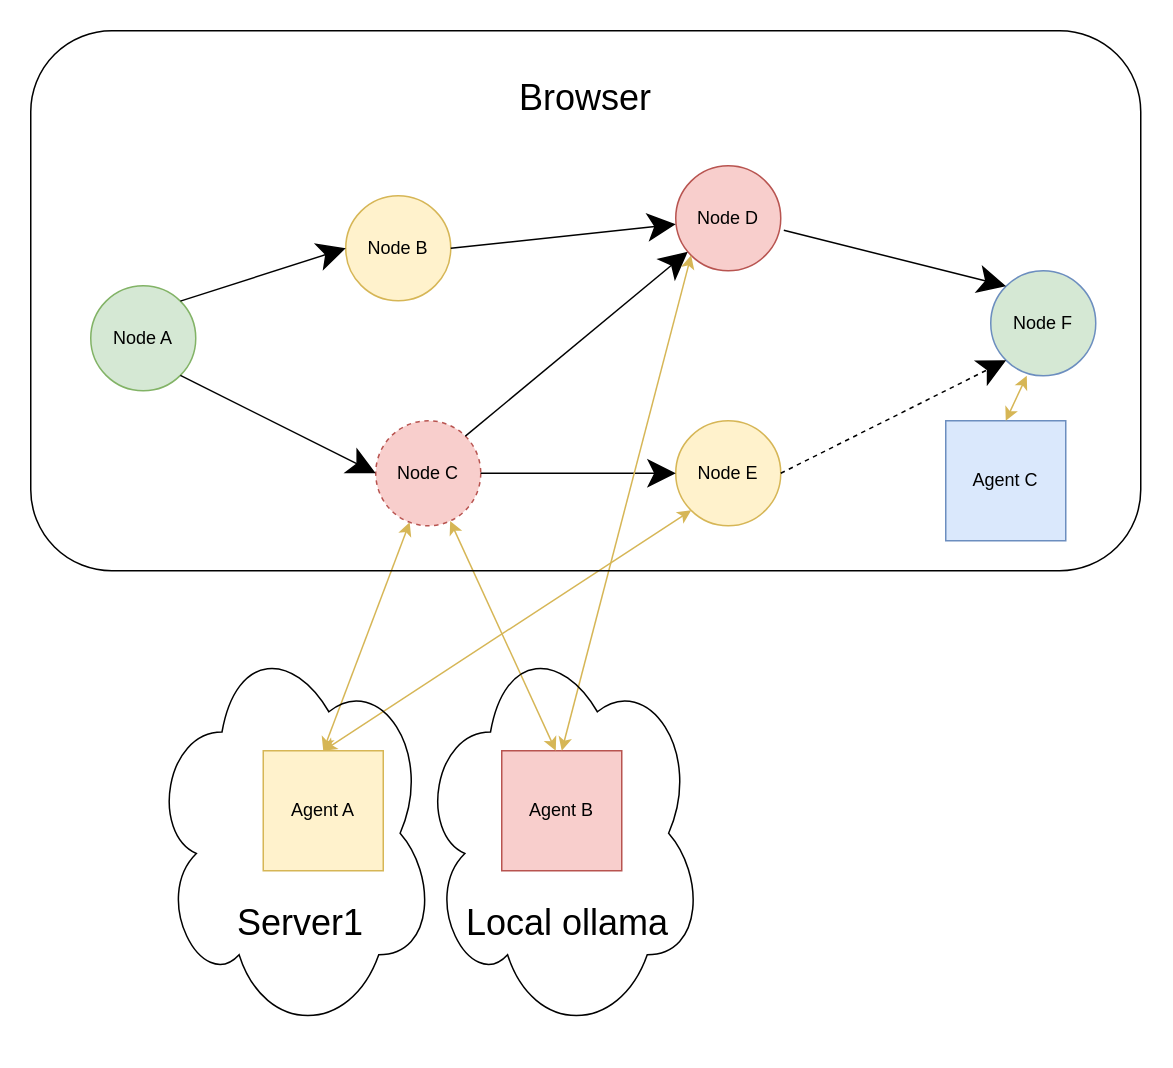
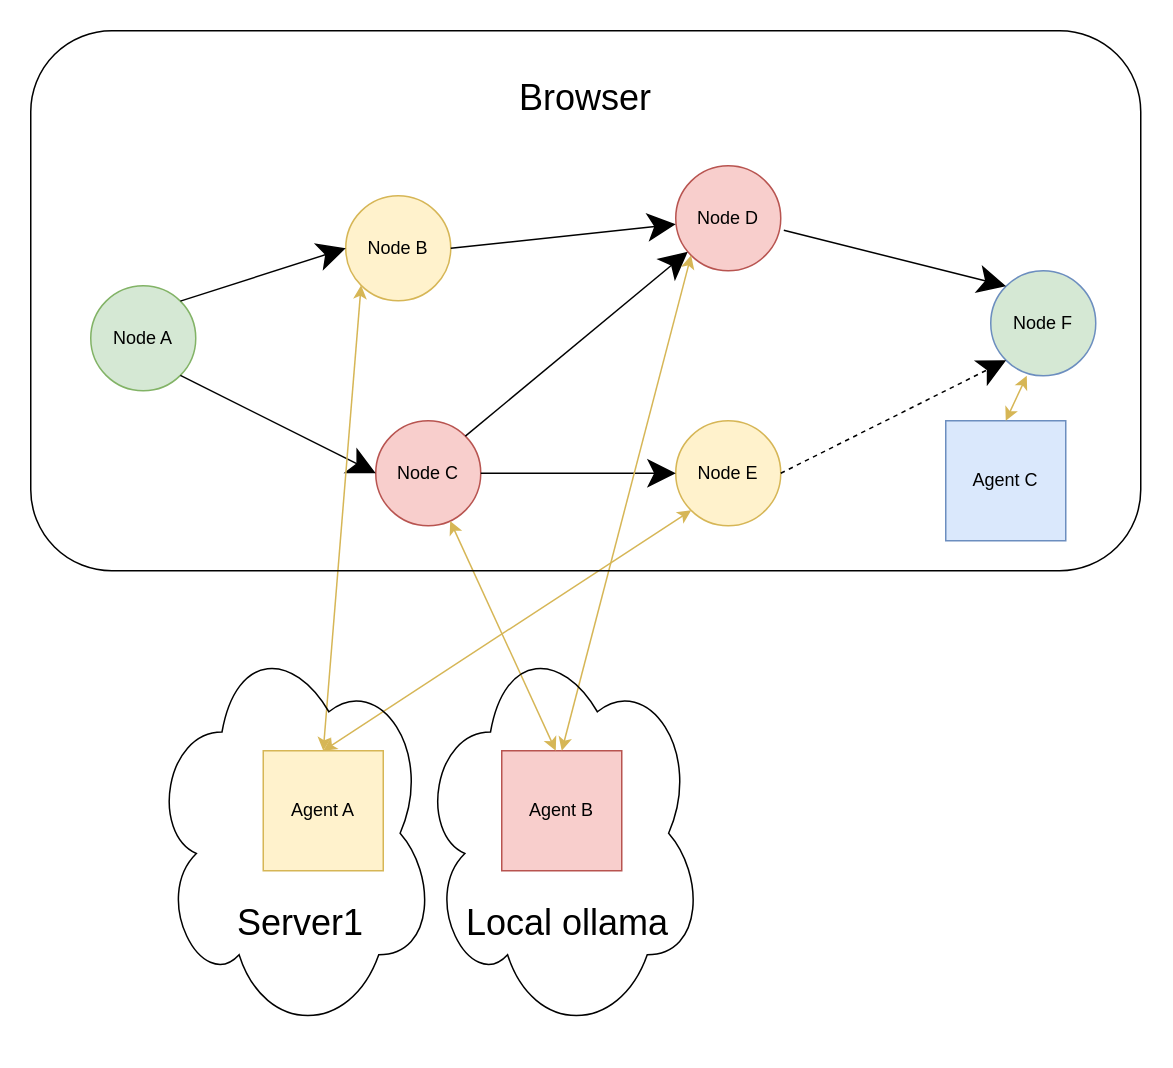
node "Node C": style dashed -> solid
edge "Node C" -- "Agent A": now "Node B" -- "Agent A"
